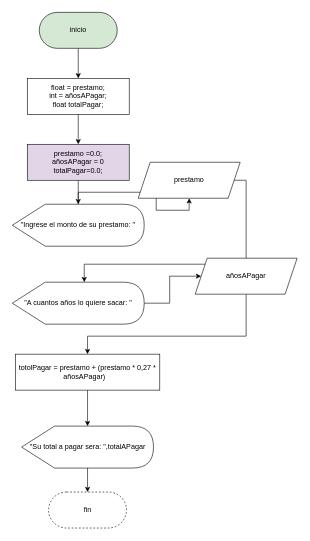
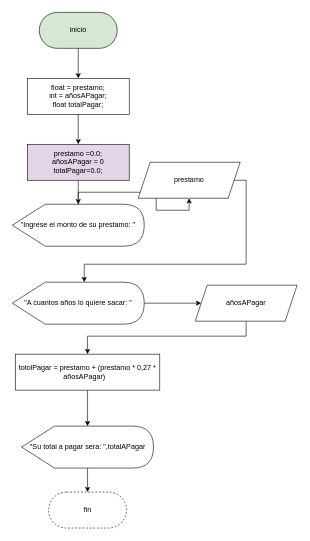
node "añosAPagar": moved (246, 276) -> (246, 303)
